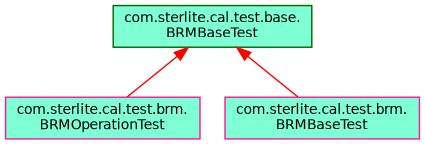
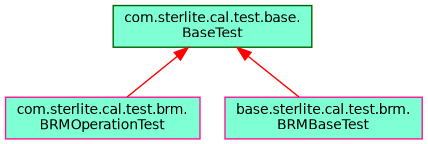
node "com.sterlite.cal.test.base. BRMBaseTest": label "com.sterlite.cal.test.base. BRMBaseTest" -> "com.sterlite.cal.test.base. BaseTest"
node "com.sterlite.cal.test.brm. BRMBaseTest": label "com.sterlite.cal.test.brm. BRMBaseTest" -> "base.sterlite.cal.test.brm. BRMBaseTest"
